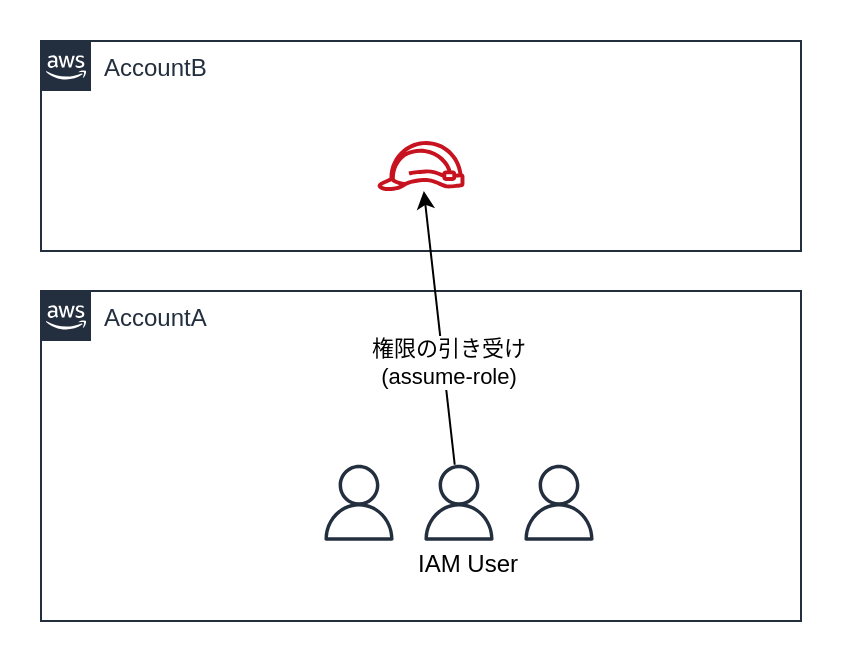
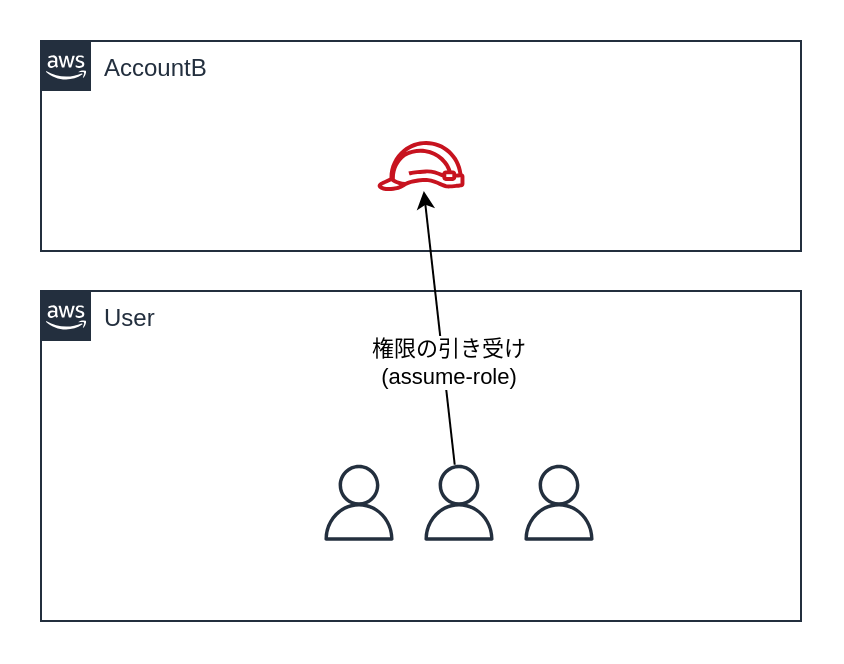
node "AccountA": label "AccountA" -> "User"
node "IAM User": removed
